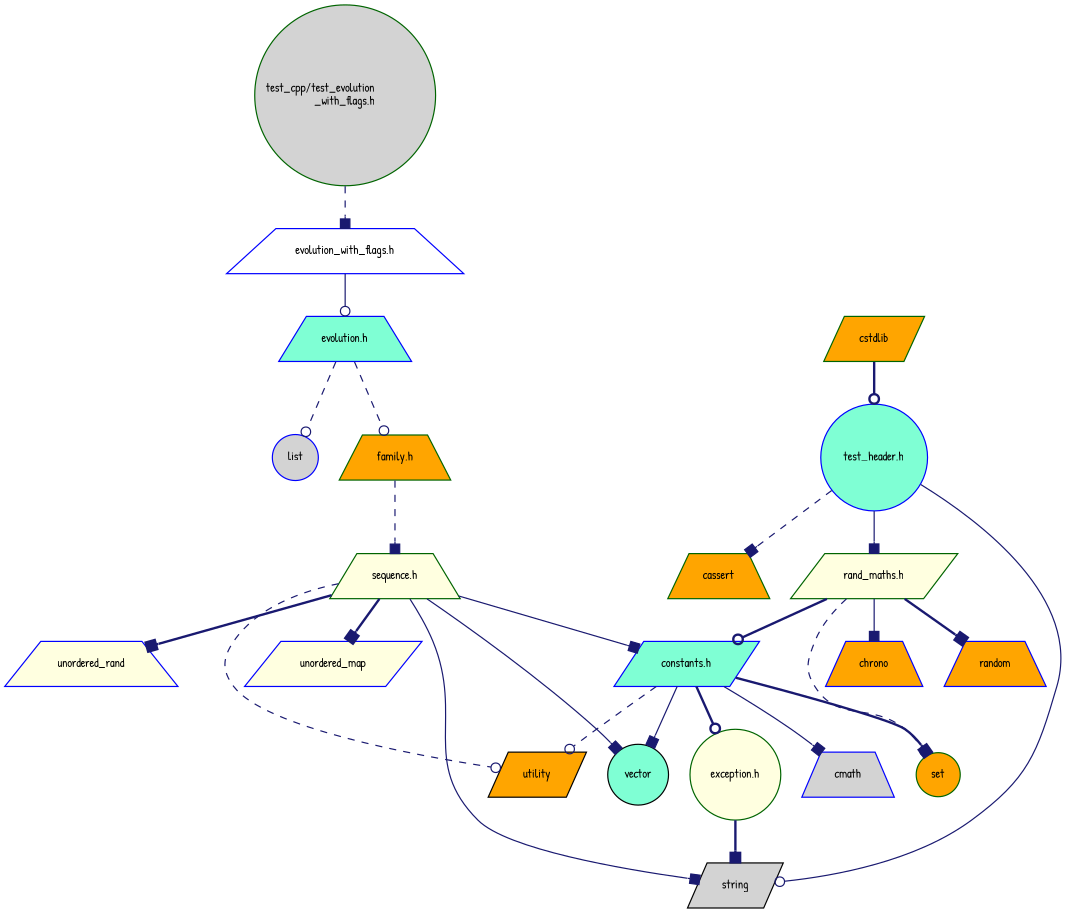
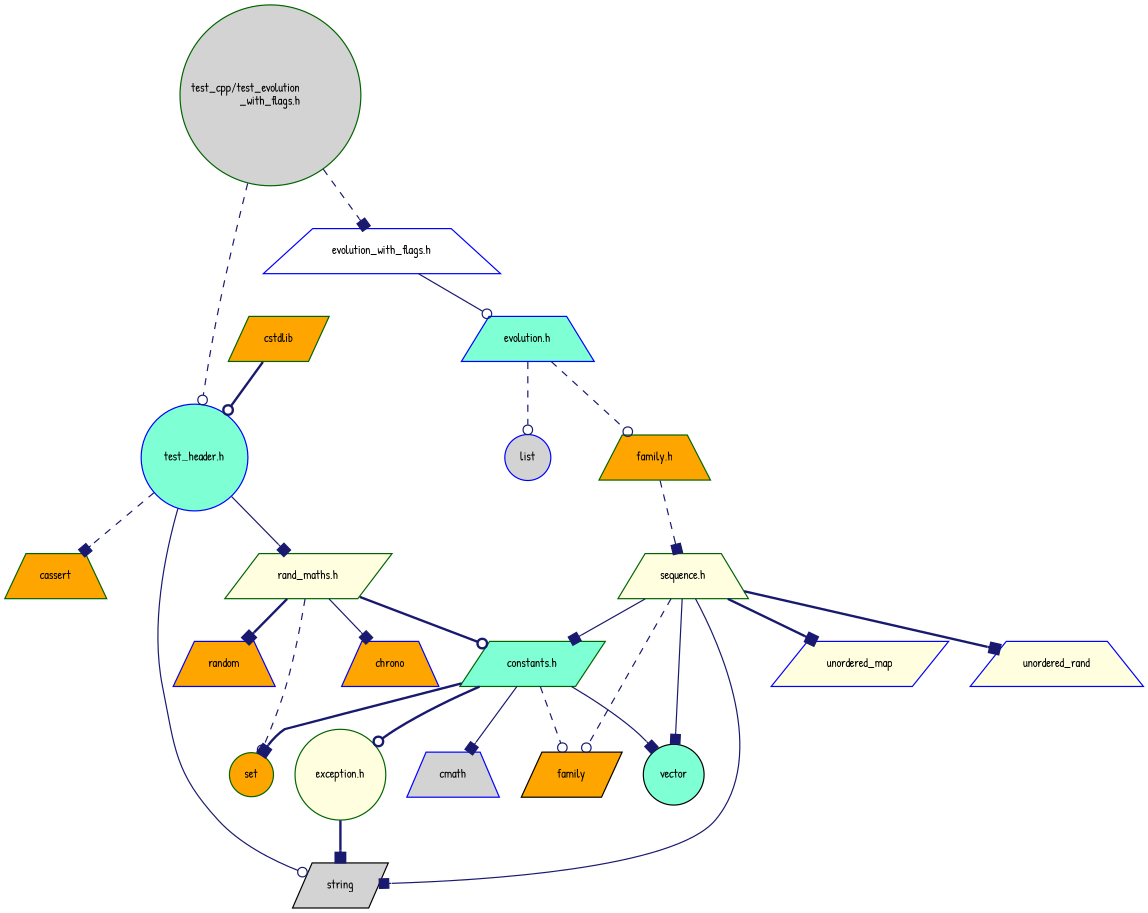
edge "test_cpp/test_evolution _with_flags.h" -> "test_header.h": added
node "constants.h": color blue -> darkgreen
node "utility": label "utility" -> "family"
